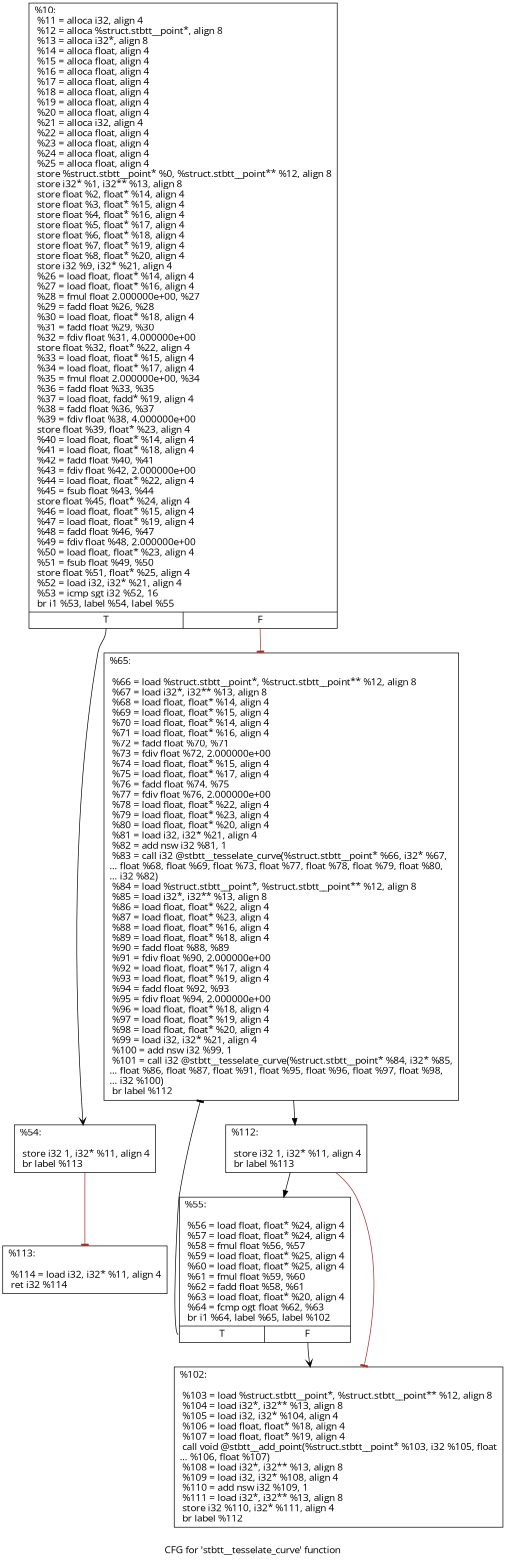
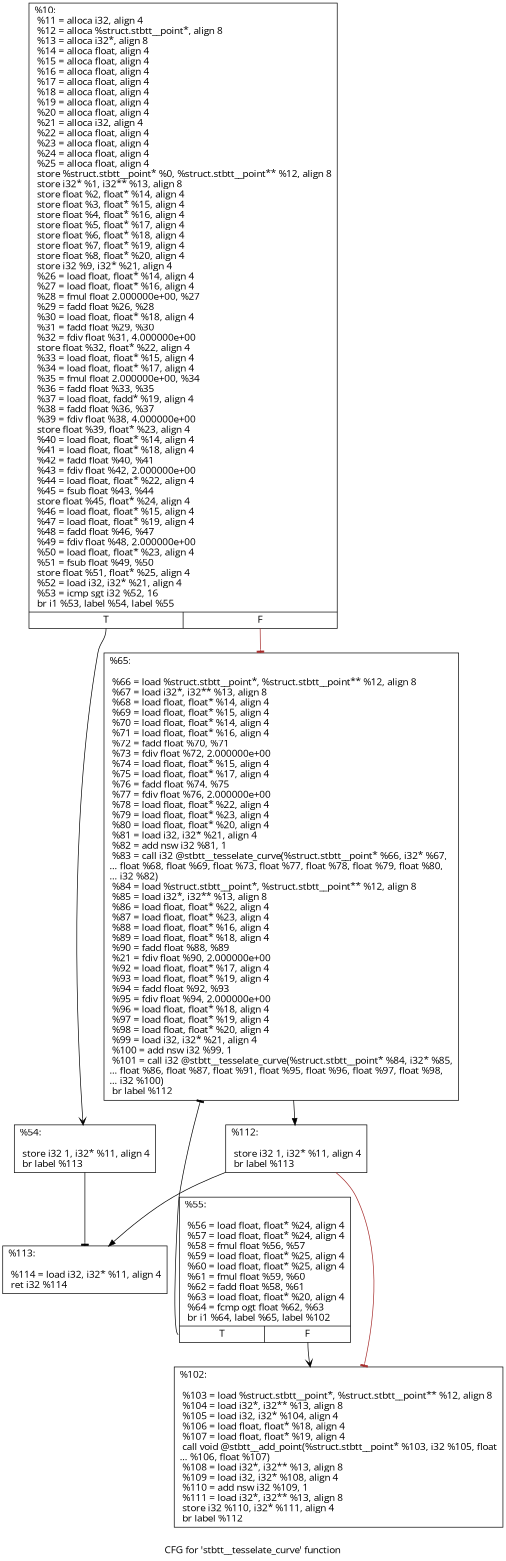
node "%65:": text "%91 = fdiv float %90, 2.000000e+00" -> "%21 = fdiv float %90, 2.000000e+00"
edge "%112:" -> "%55:": now "%112:" -> "%113:"
edge "%54:" -> "%113:": color brown -> black
